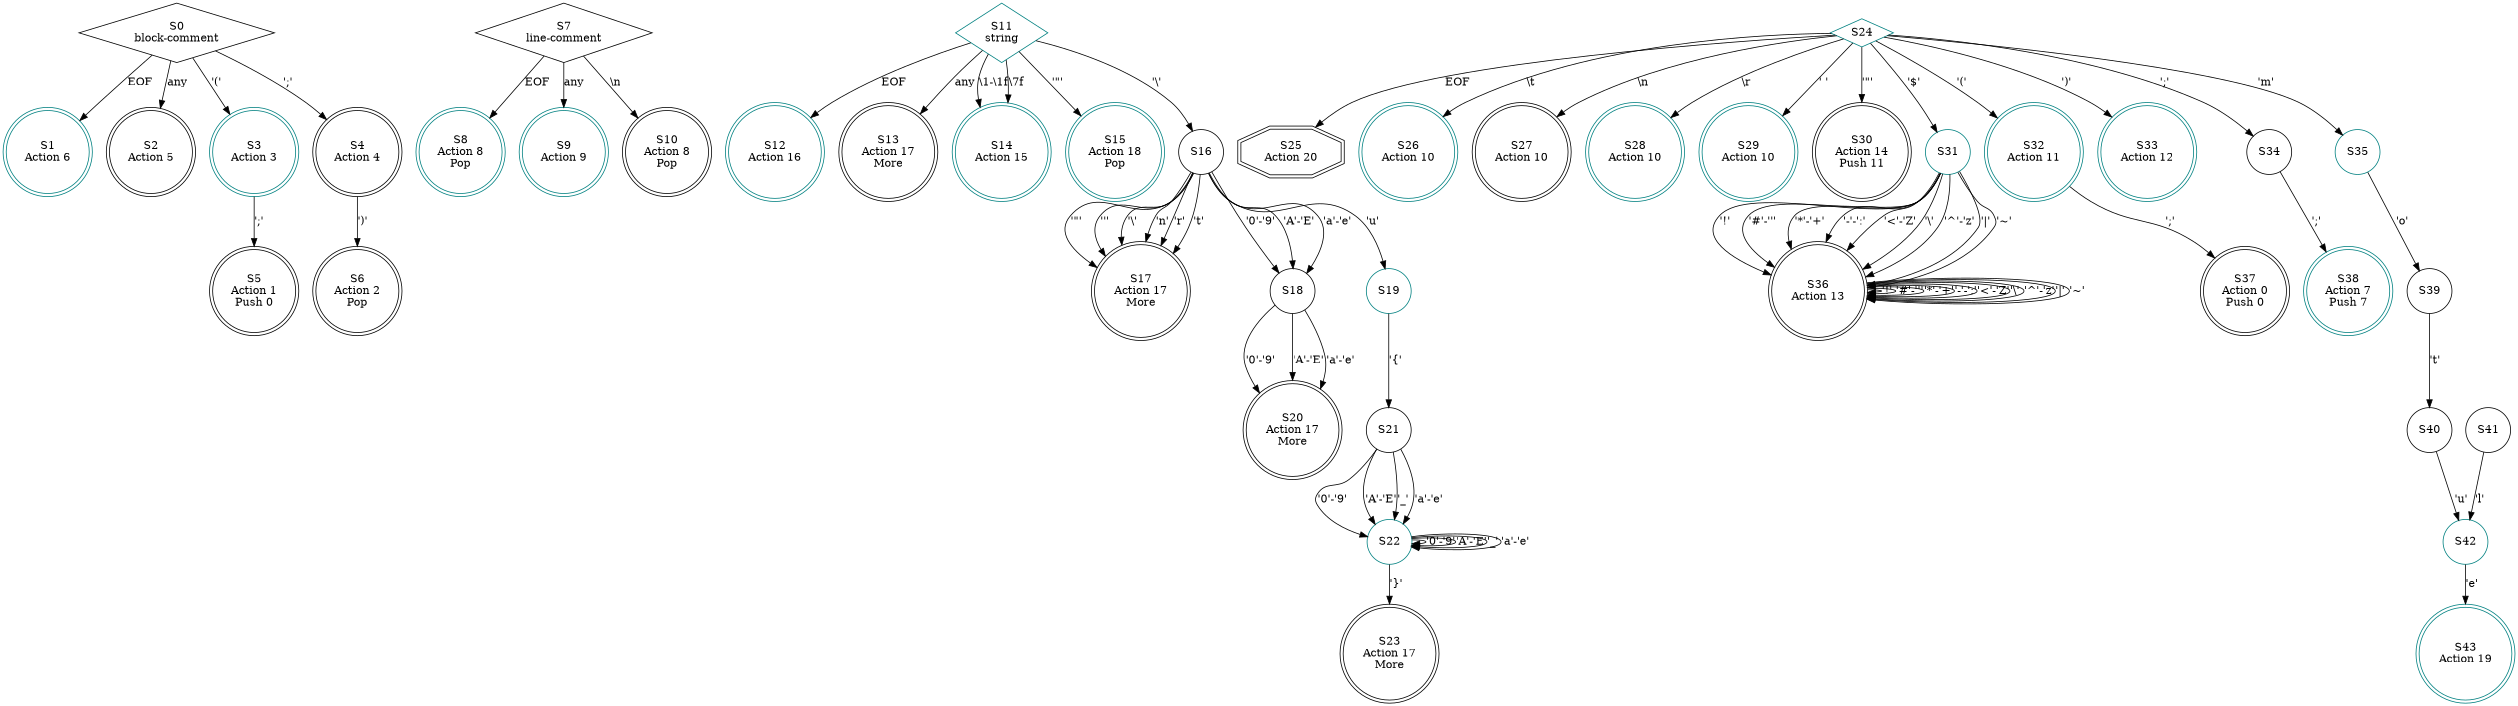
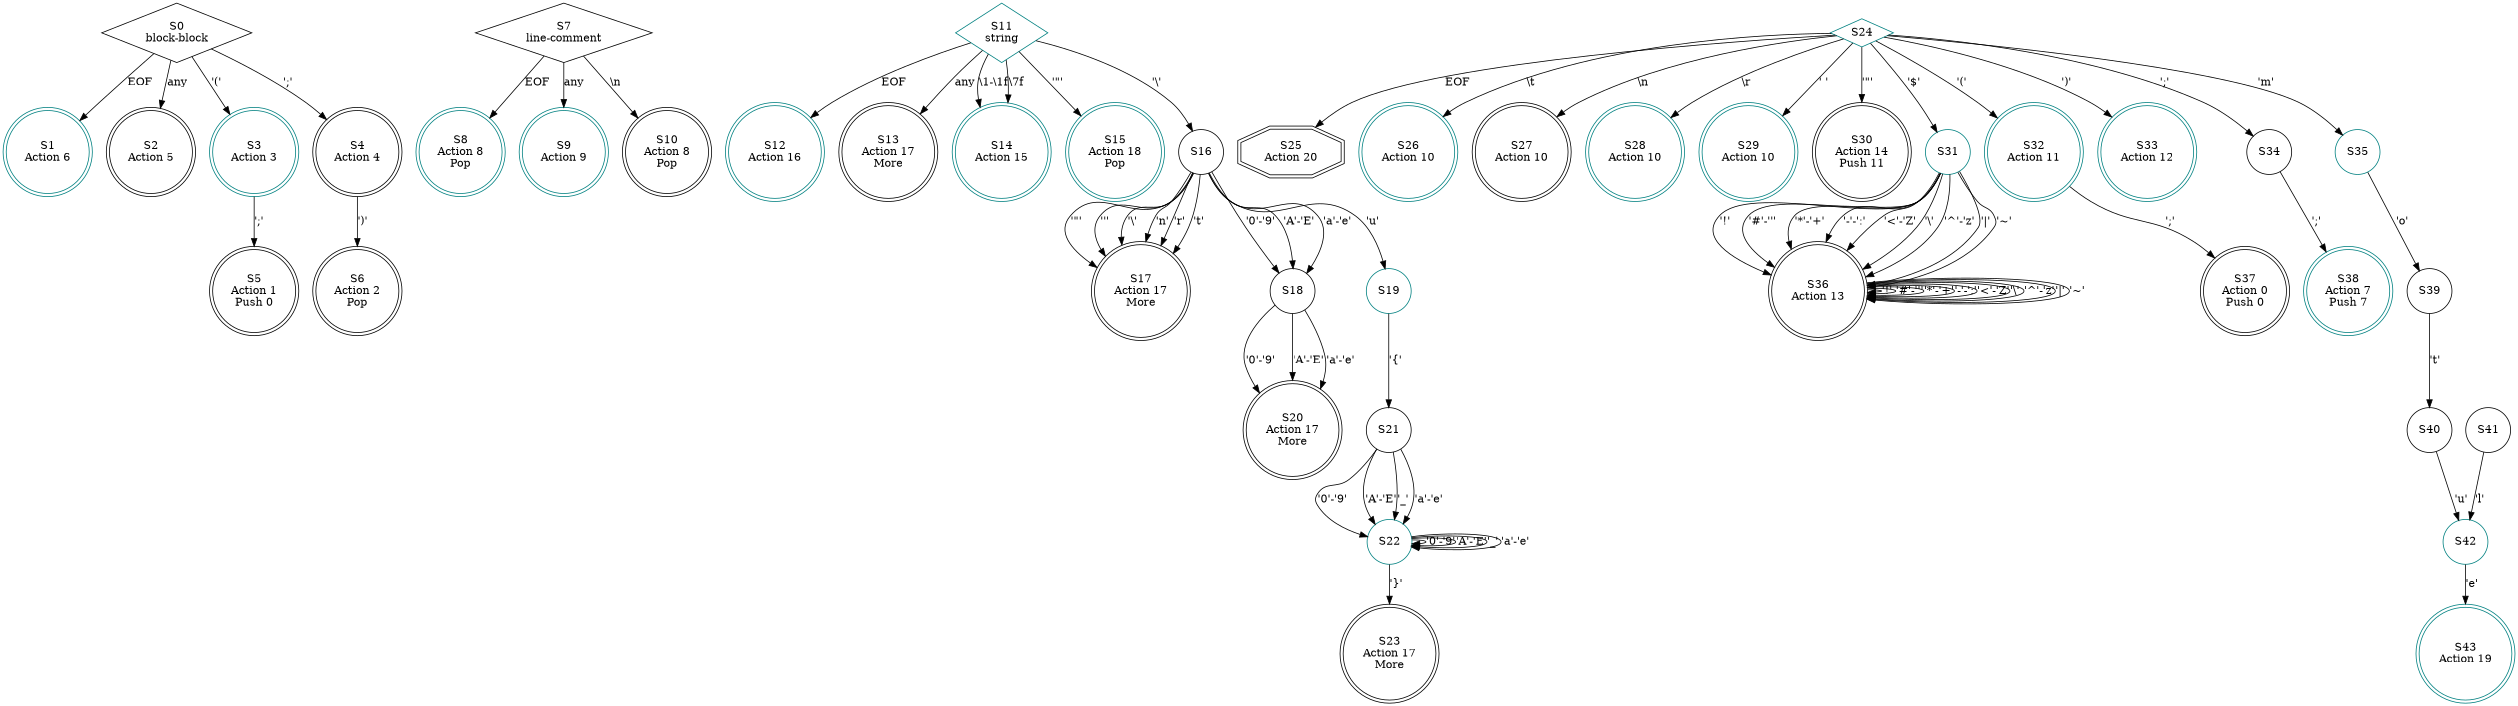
node "S0 block-comment": label "S0 block-comment" -> "S0 block-block"
